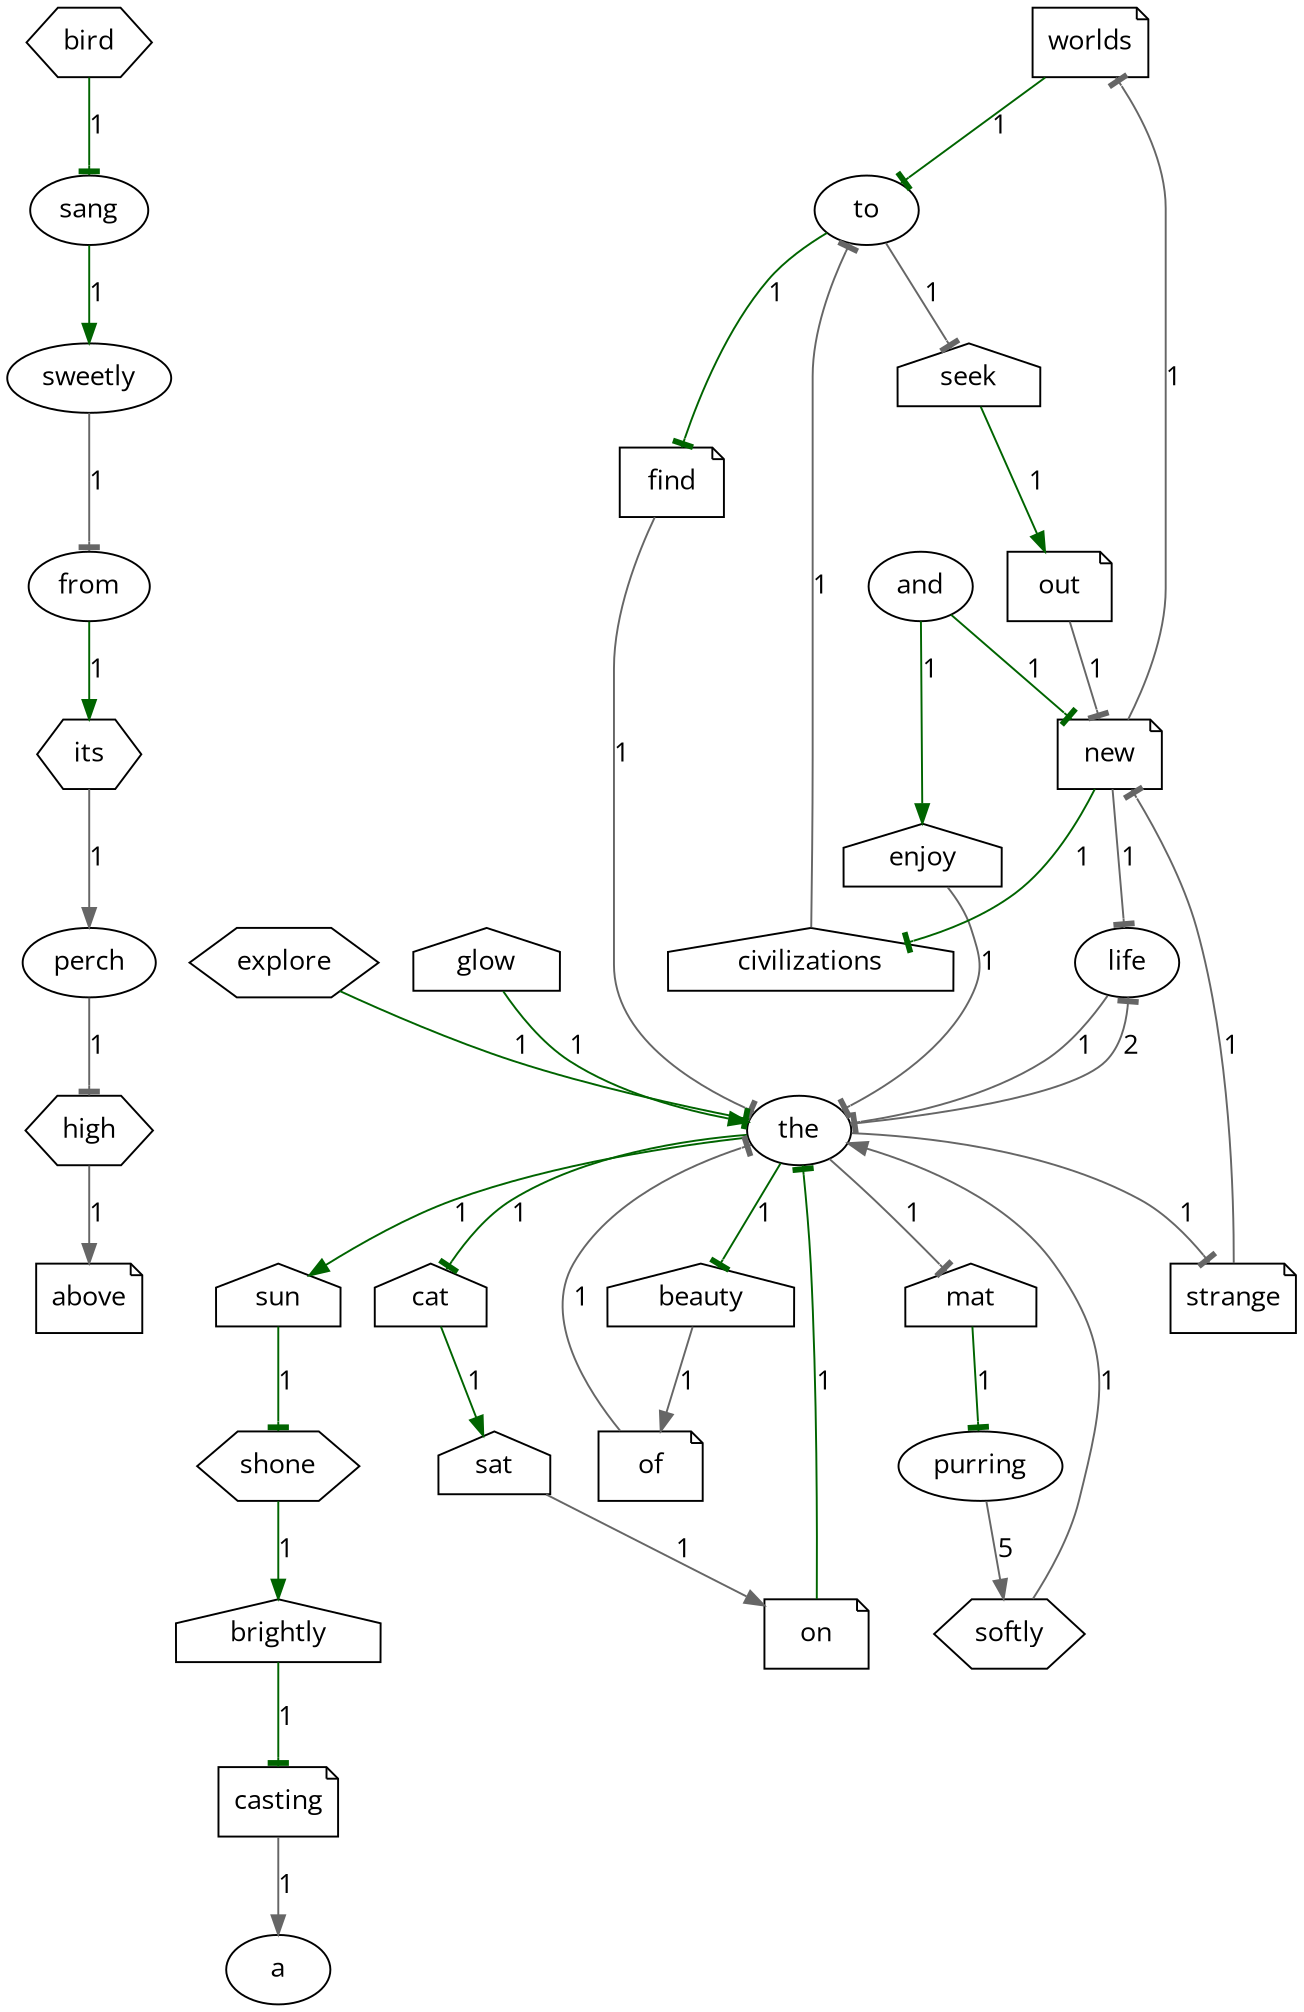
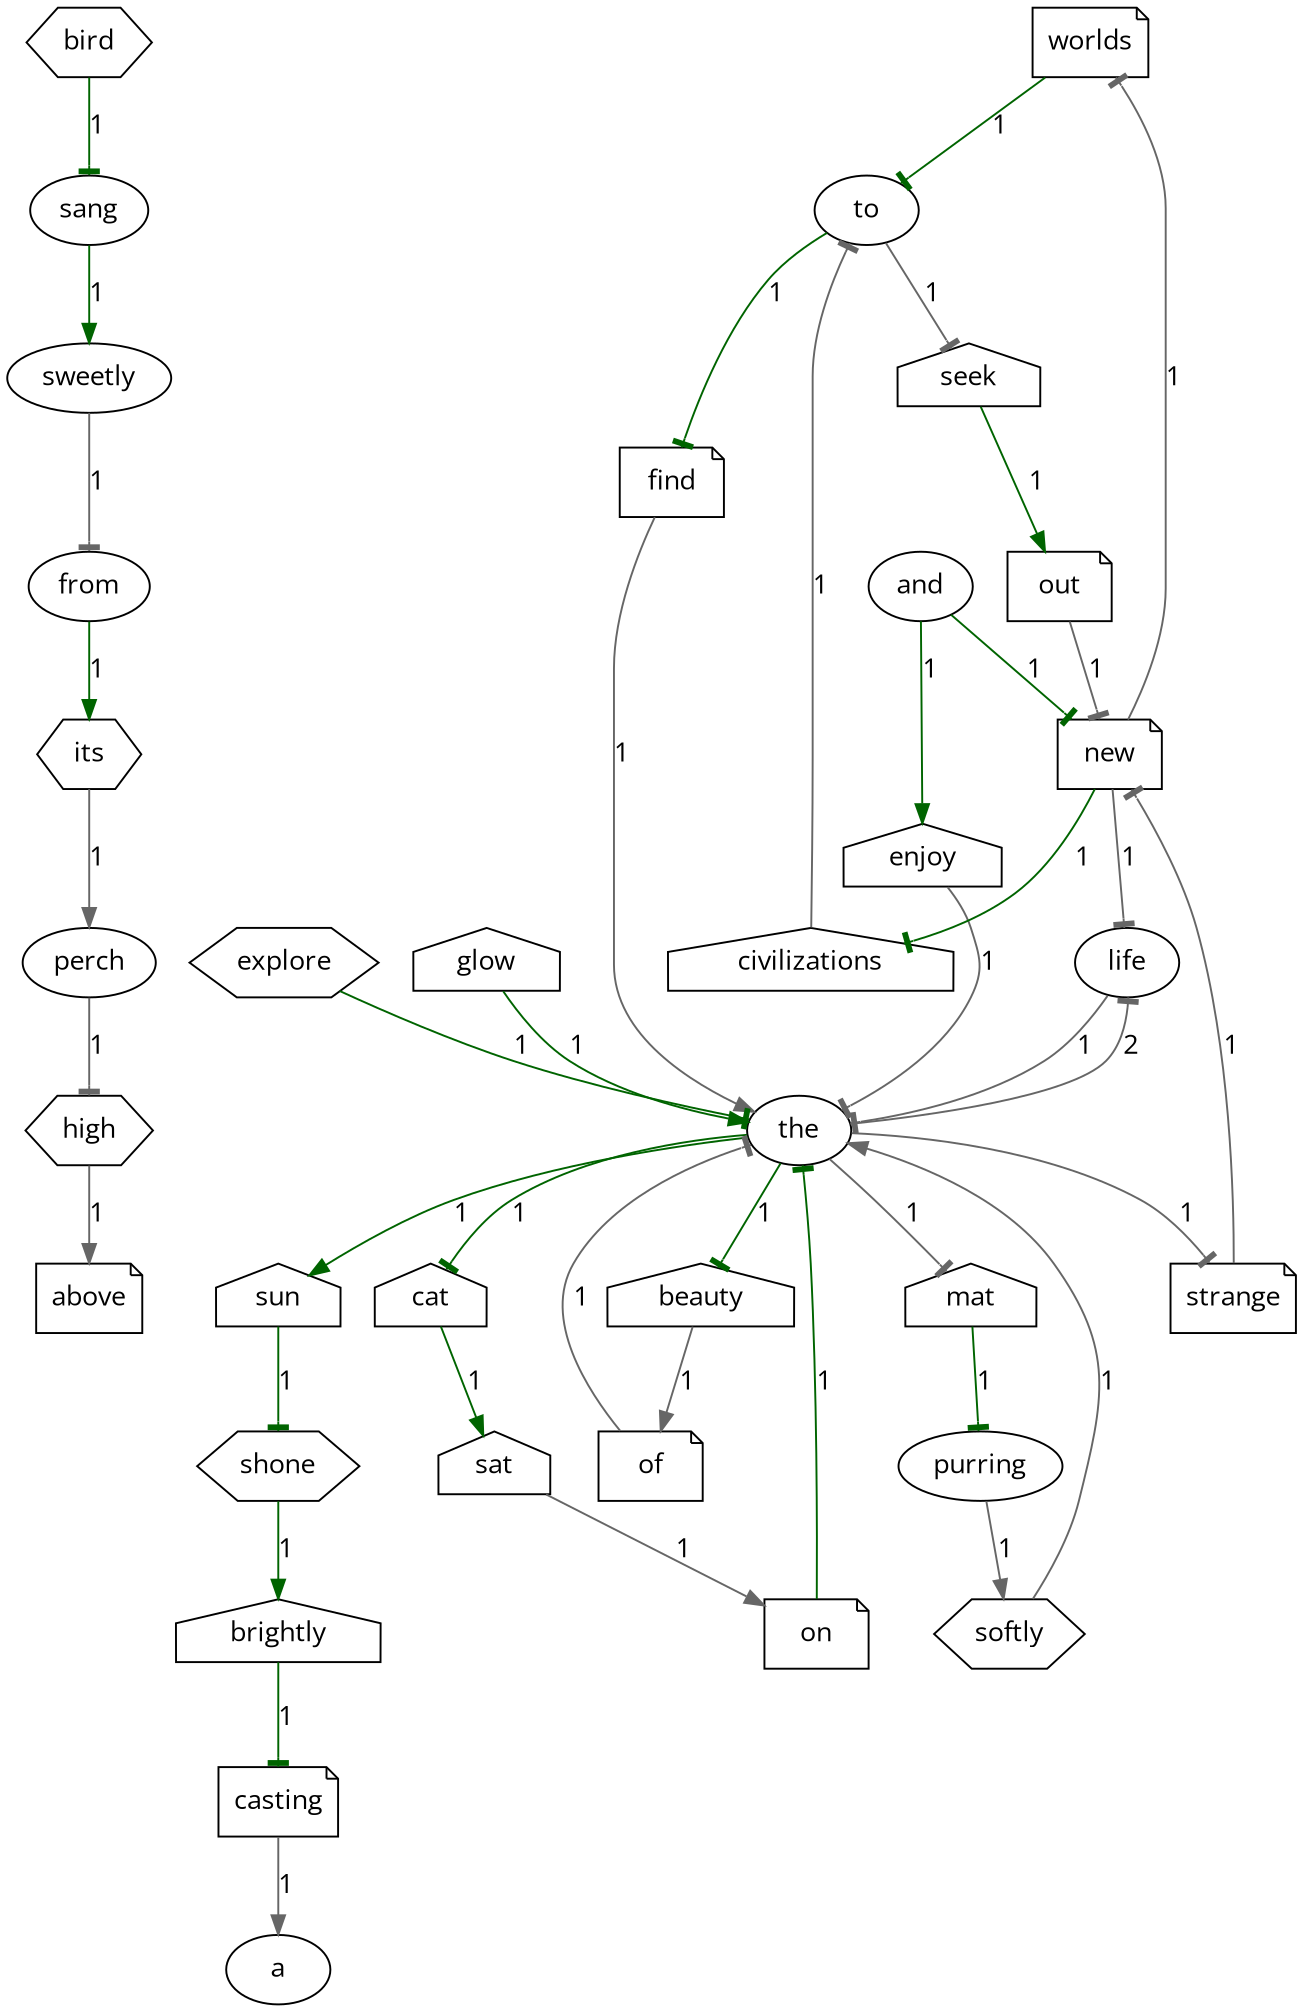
edge "find" -> "the": arrowhead tee -> normal
edge "purring" -> "softly": label "5" -> "1"
